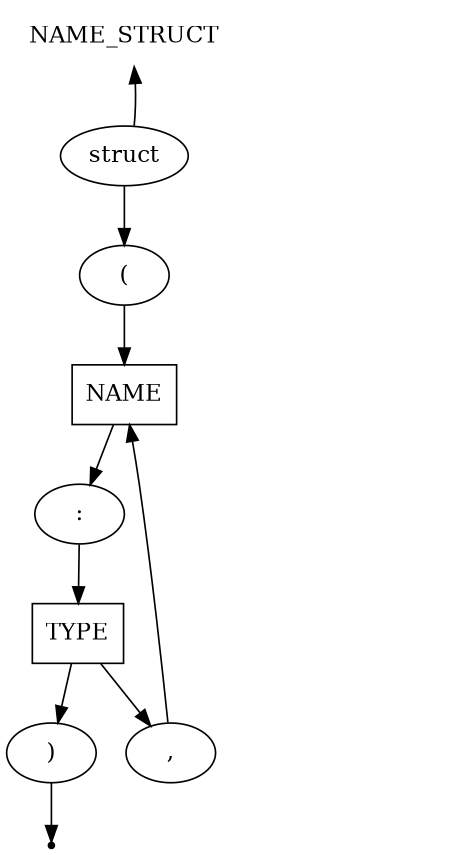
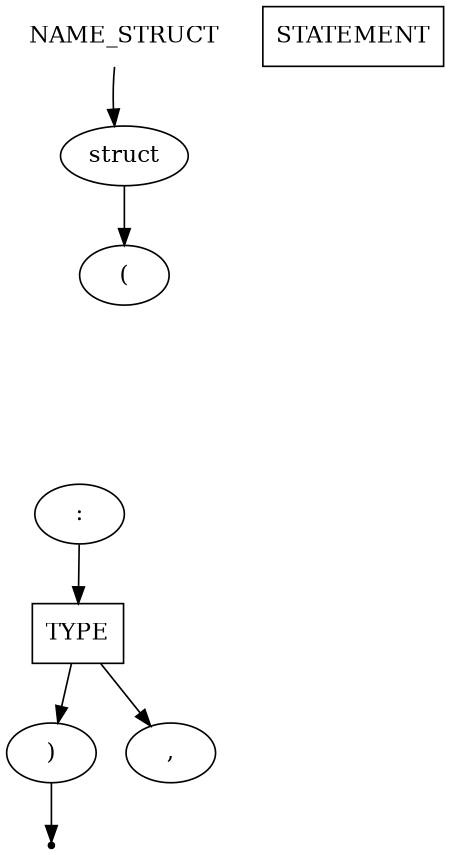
node "STATEMENT": added
edge "struct" -> "NAME_STRUCT": reversed
node "NAME": removed
